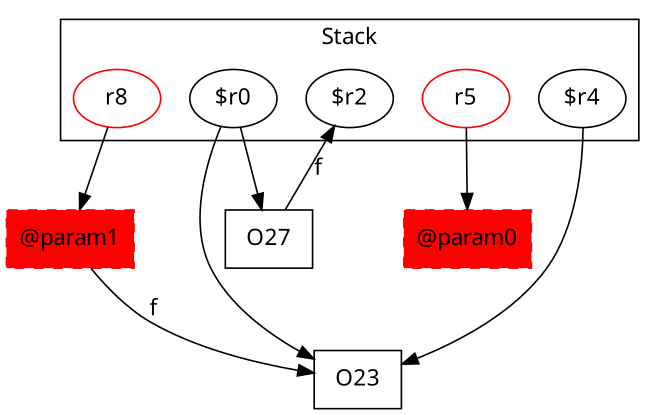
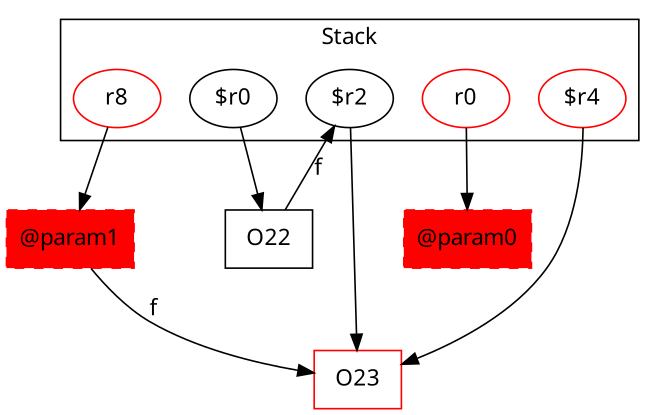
node "r5": label "r5" -> "r0"
node "$r4": color black -> red
node "O27": label "O27" -> "O22"
edge "$r0" -> "O23": now "$r2" -> "O23"
node "O23": color black -> red
